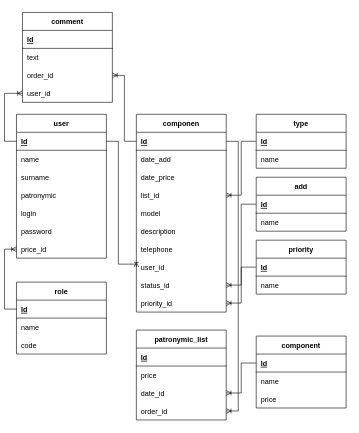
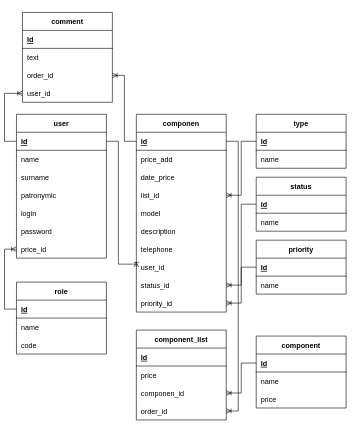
node "date_add": label "date_add" -> "price_add"
node "add": label "add" -> "status"
node "patronymic_list": label "patronymic_list" -> "component_list"
node "date_id": label "date_id" -> "componen_id"
